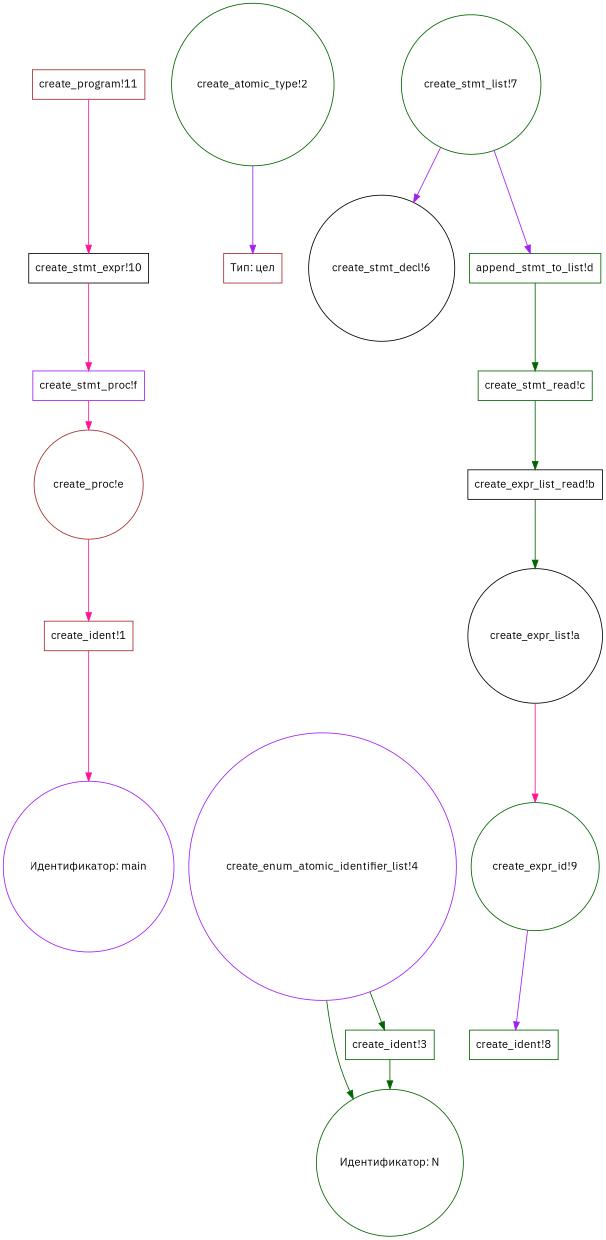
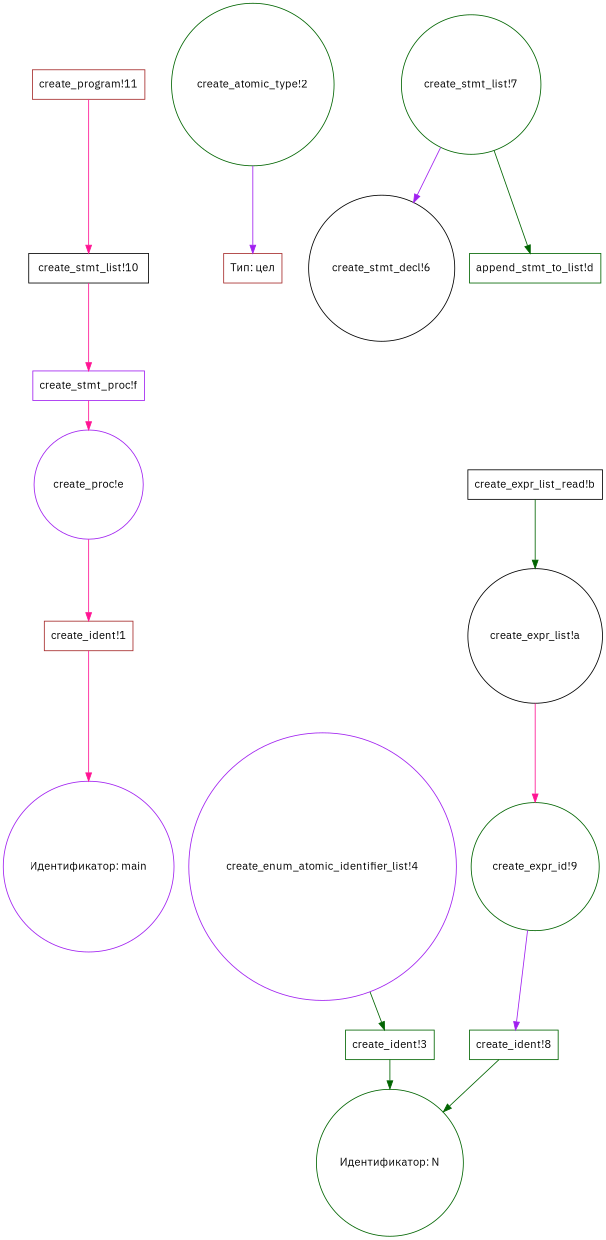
edge "create_stmt_list!7" -> "append_stmt_to_list!d": color purple -> darkgreen
node "create_stmt_expr!10": label "create_stmt_expr!10" -> "create_stmt_list!10"
node "create_stmt_read!c": removed
node "create_proc!e": color brown -> purple
edge "create_enum_atomic_identifier_list!4" -> "Идентификатор: N": now "create_ident!8" -> "Идентификатор: N"
